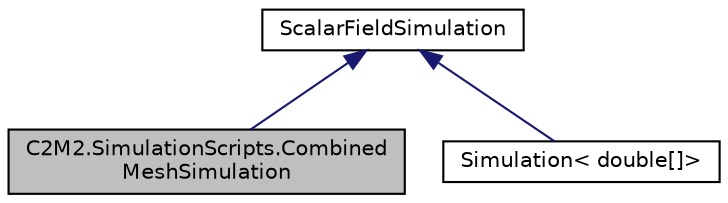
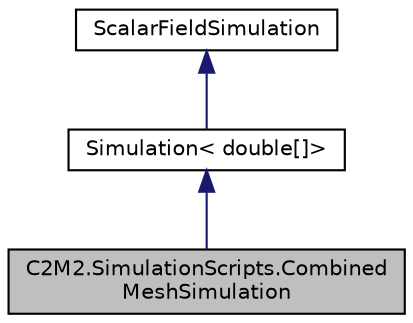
edge "C2M2.SimulationScripts.Combined MeshSimulation" -> "ScalarFieldSimulation": now "C2M2.SimulationScripts.Combined MeshSimulation" -> "Simulation< double[]>"
